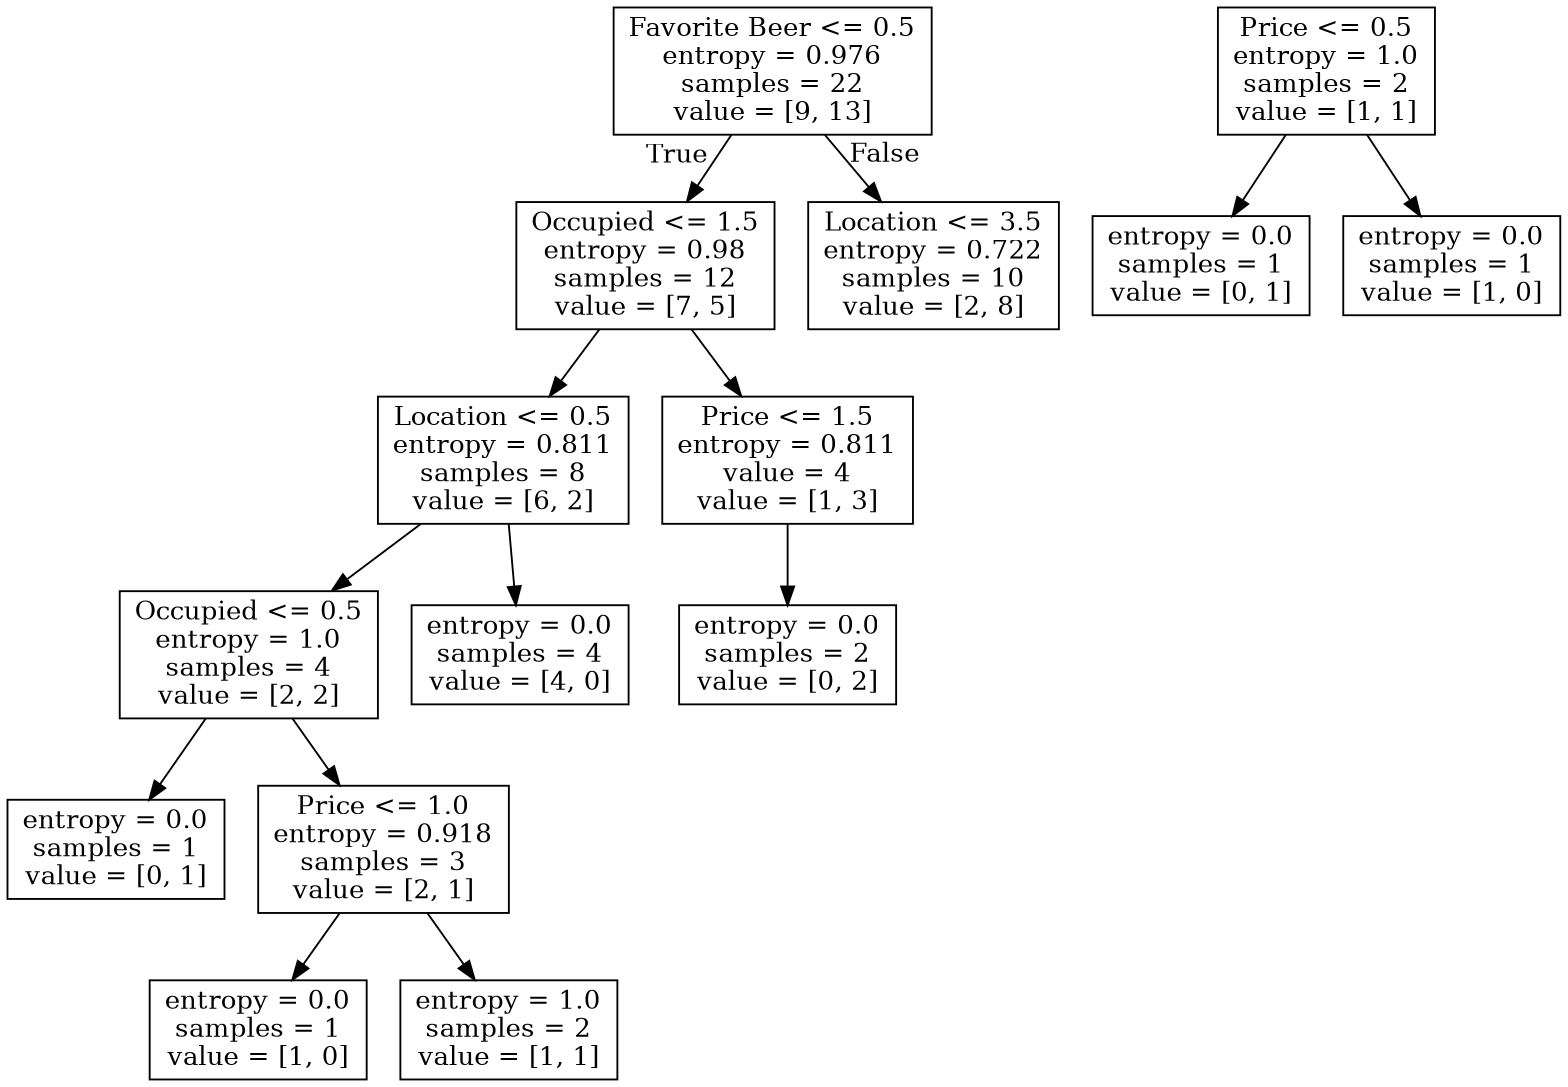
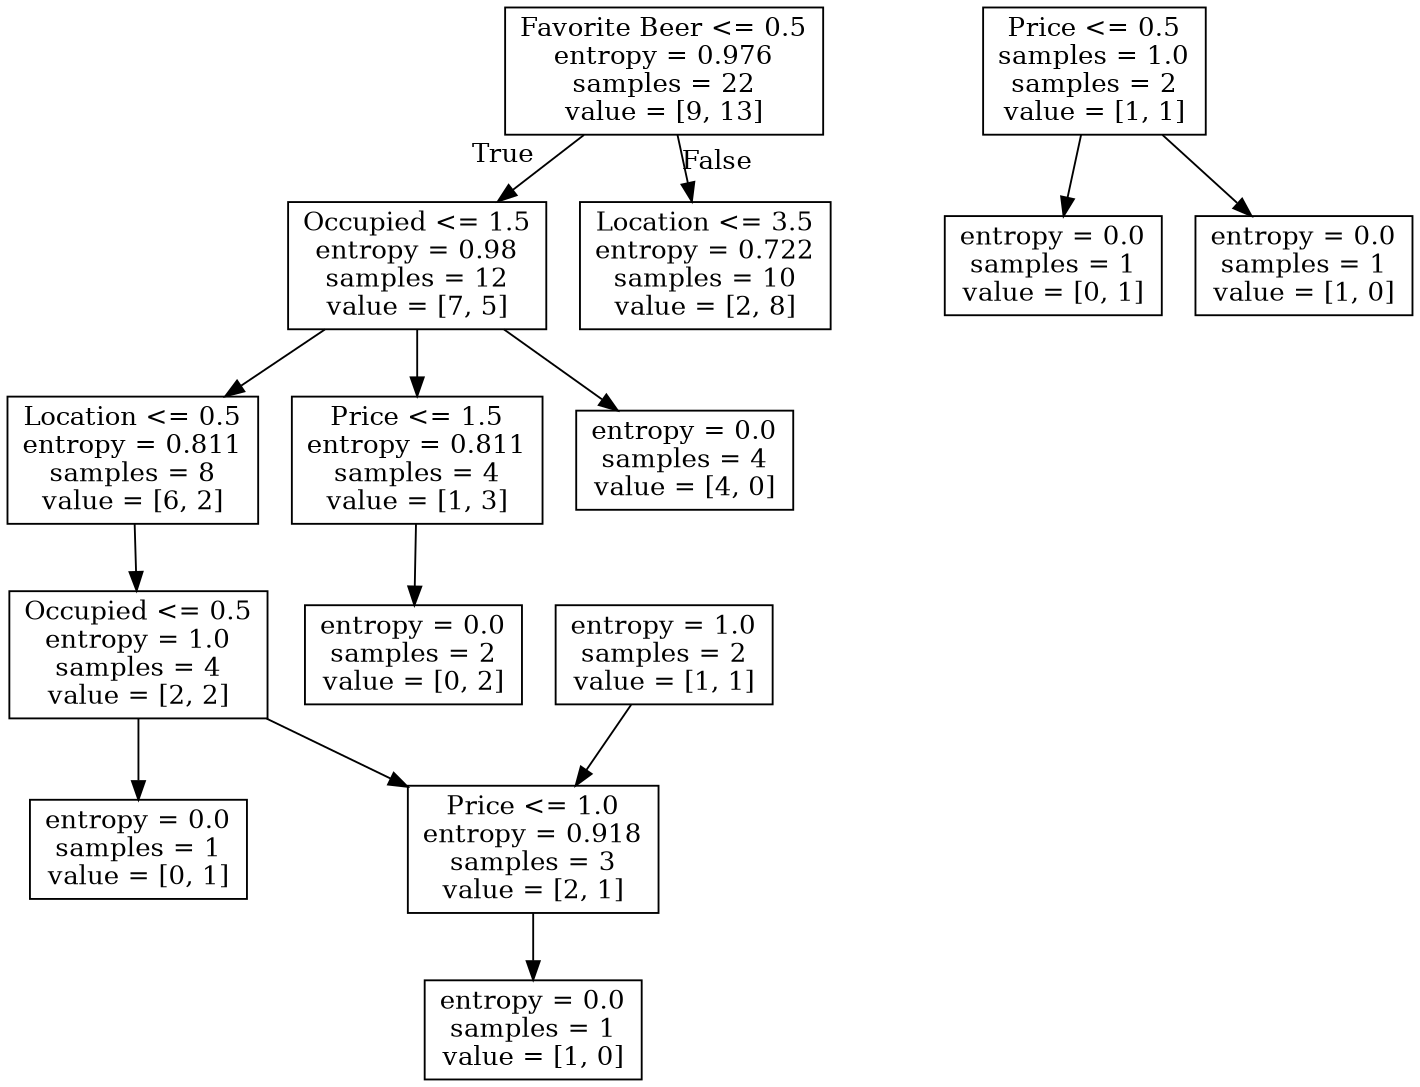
node "Price <= 0.5 entropy = 1.0 samples = 2 value = [1, 1]": label "Price <= 0.5 entropy = 1.0 samples = 2 value = [1, 1]" -> "Price <= 0.5 samples = 1.0 samples = 2 value = [1, 1]"
node "Price <= 1.5 entropy = 0.811 value = 4 value = [1, 3]": label "Price <= 1.5 entropy = 0.811 value = 4 value = [1, 3]" -> "Price <= 1.5 entropy = 0.811 samples = 4 value = [1, 3]"
edge "Location <= 0.5 entropy = 0.811 samples = 8 value = [6, 2]" -> "entropy = 0.0 samples = 4 value = [4, 0]": now "Occupied <= 1.5 entropy = 0.98 samples = 12 value = [7, 5]" -> "entropy = 0.0 samples = 4 value = [4, 0]"
edge "Price <= 1.0 entropy = 0.918 samples = 3 value = [2, 1]" -> "entropy = 1.0 samples = 2 value = [1, 1]": reversed
